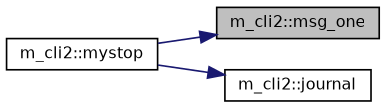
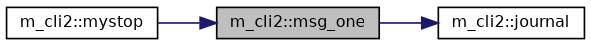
edge "m_cli2::mystop" -> "m_cli2::journal": now "m_cli2::msg_one" -> "m_cli2::journal"
